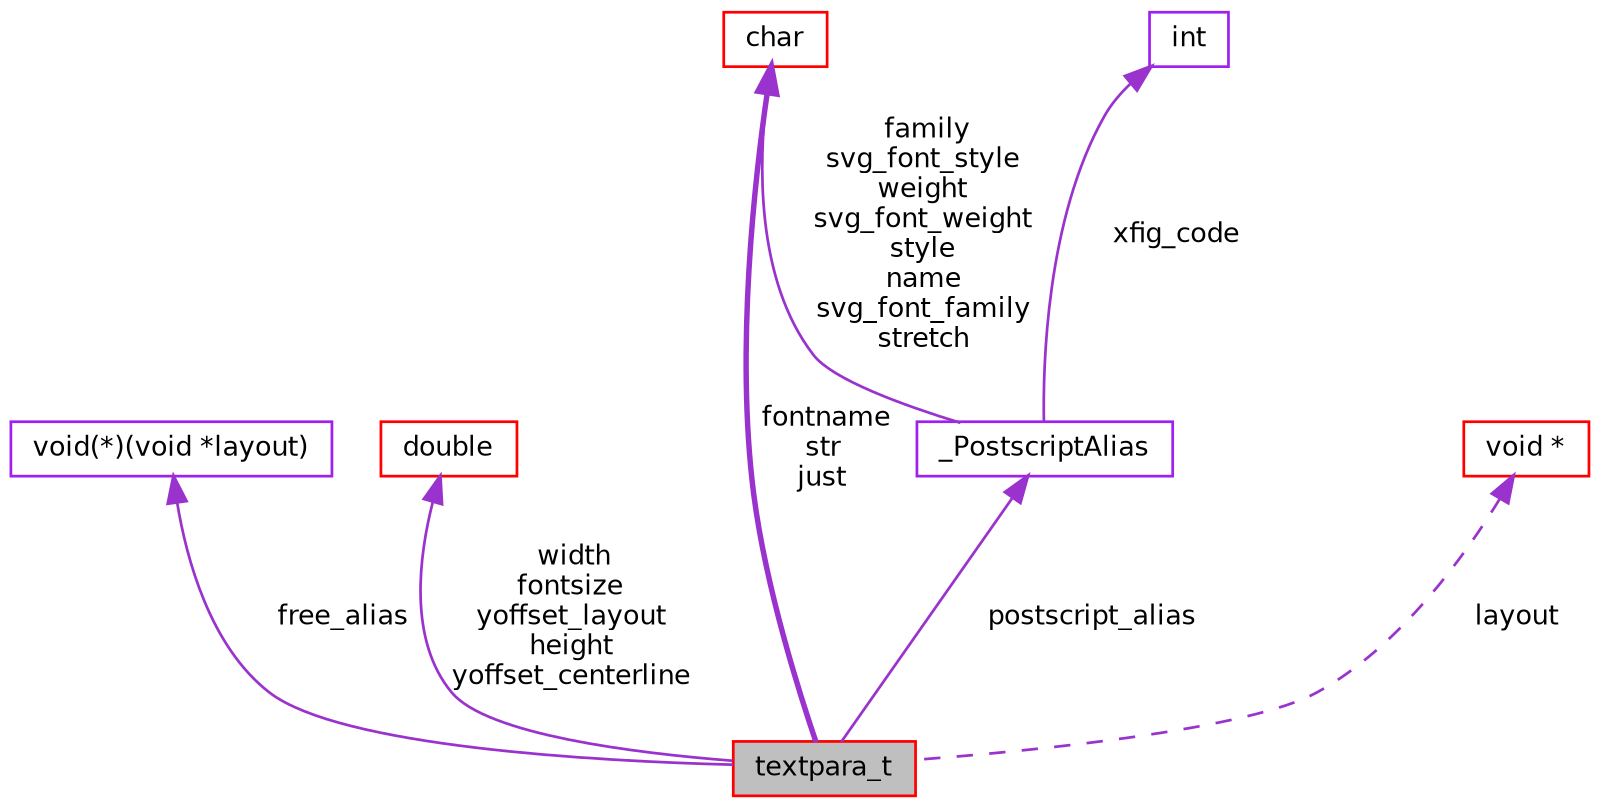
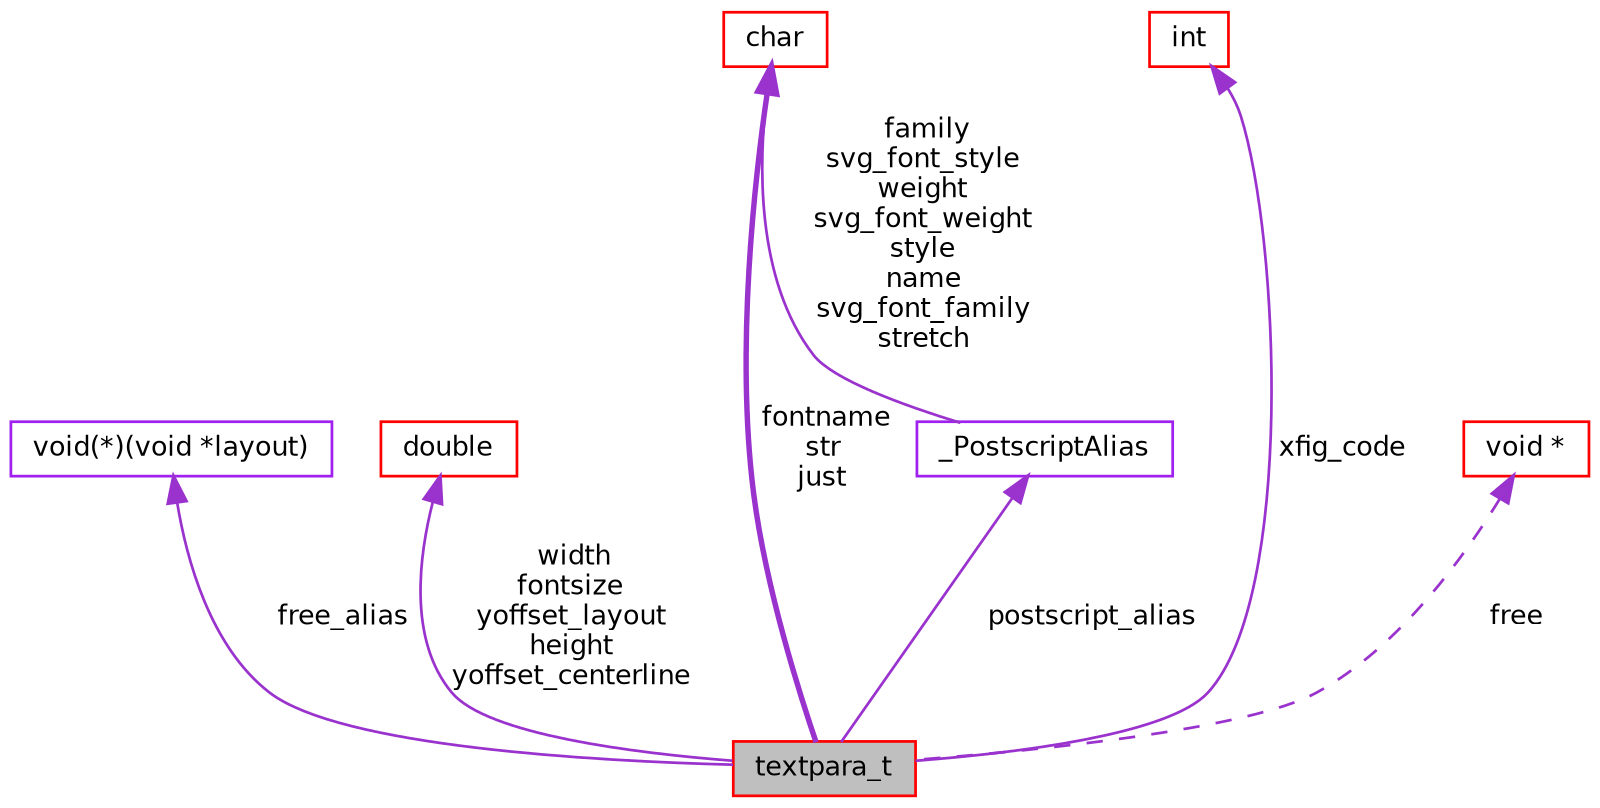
node "int": color purple -> red
edge "_PostscriptAlias" -> "int": now "textpara_t" -> "int"
edge "textpara_t" -> "void *": label " layout" -> " free"
